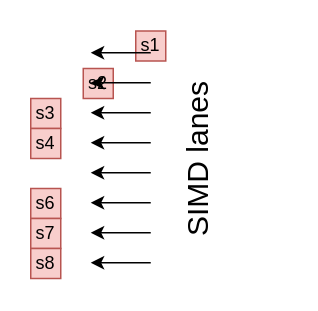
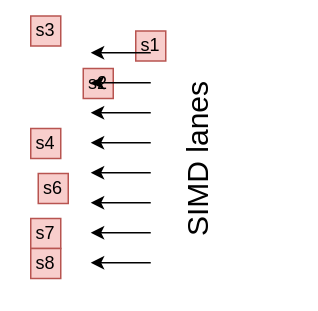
node "s3": moved (46, 113) -> (46, 31)
node "s6": moved (46, 203) -> (53, 188)
